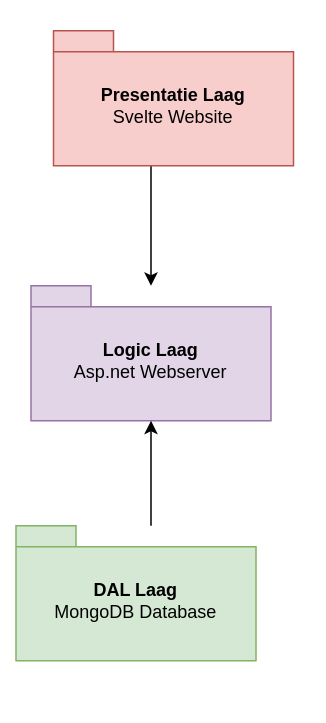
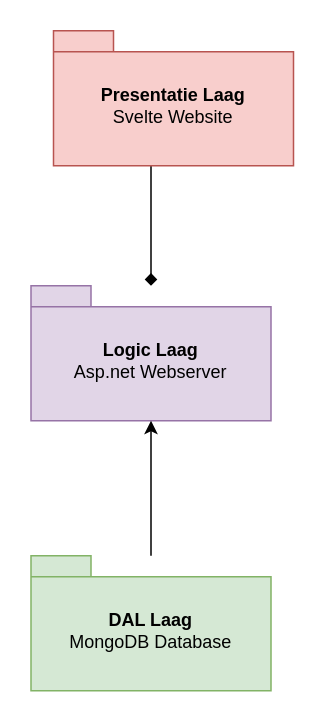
edge "Presentatie Laag Svelte Website" -> "Logic Laag Asp.net Webserver": arrowhead classic -> diamond
node "DAL Laag MongoDB Database": moved (136, 593) -> (151, 623)
